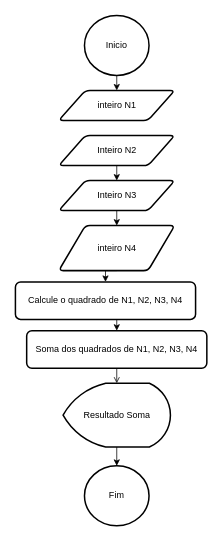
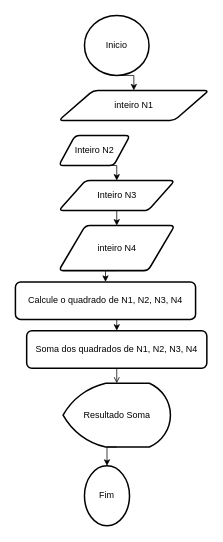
node "inteiro N1": size 116x30 -> 150x30
node "Inteiro N2": size 116x30 -> 71x30
node "Fim": size 65x60 -> 45x60
